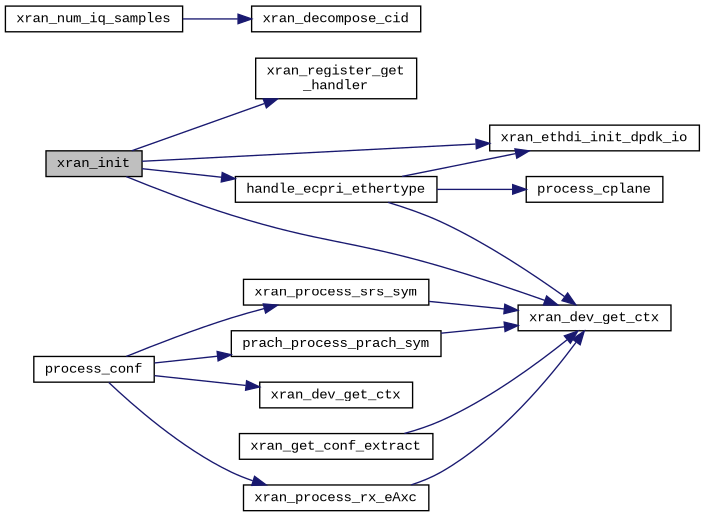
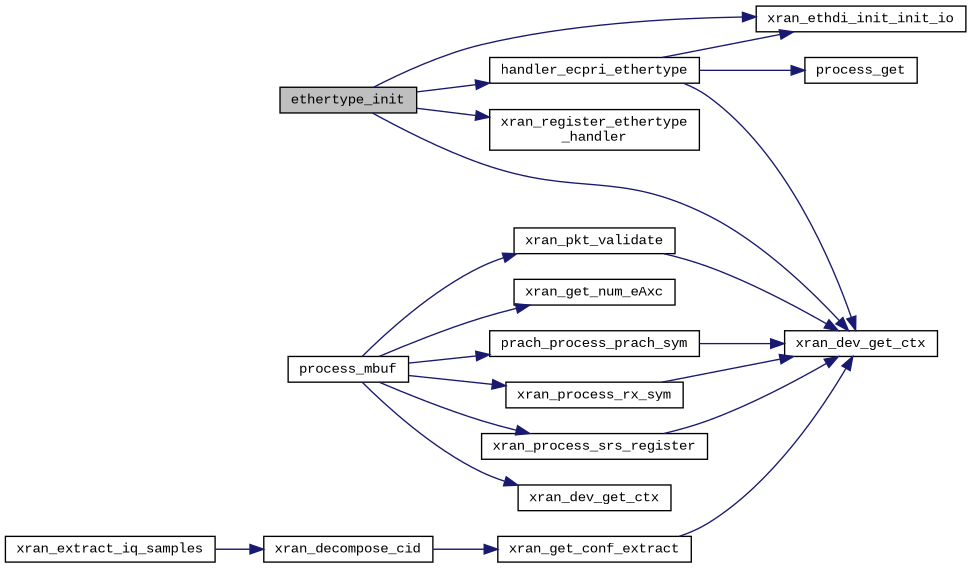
node "xran_num_iq_samples": label "xran_num_iq_samples" -> "xran_extract_iq_samples"
node "xran_register_get _handler": label "xran_register_get _handler" -> "xran_register_ethertype _handler"
node "xran_ethdi_init_dpdk_io": label "xran_ethdi_init_dpdk_io" -> "xran_ethdi_init_init_io"
node "xran_init": label "xran_init" -> "ethertype_init"
node "handle_ecpri_ethertype": label "handle_ecpri_ethertype" -> "handler_ecpri_ethertype"
node "process_cplane": label "process_cplane" -> "process_get"
node "xran_pkt_validate": added
node "xran_process_srs_sym": label "xran_process_srs_sym" -> "xran_process_srs_register"
node "xran_get_num_eAxc": added
node "process_conf": label "process_conf" -> "process_mbuf"
node "xran_process_rx_eAxc": label "xran_process_rx_eAxc" -> "xran_process_rx_sym"
edge "xran_decompose_cid" -> "xran_get_conf_extract": added
